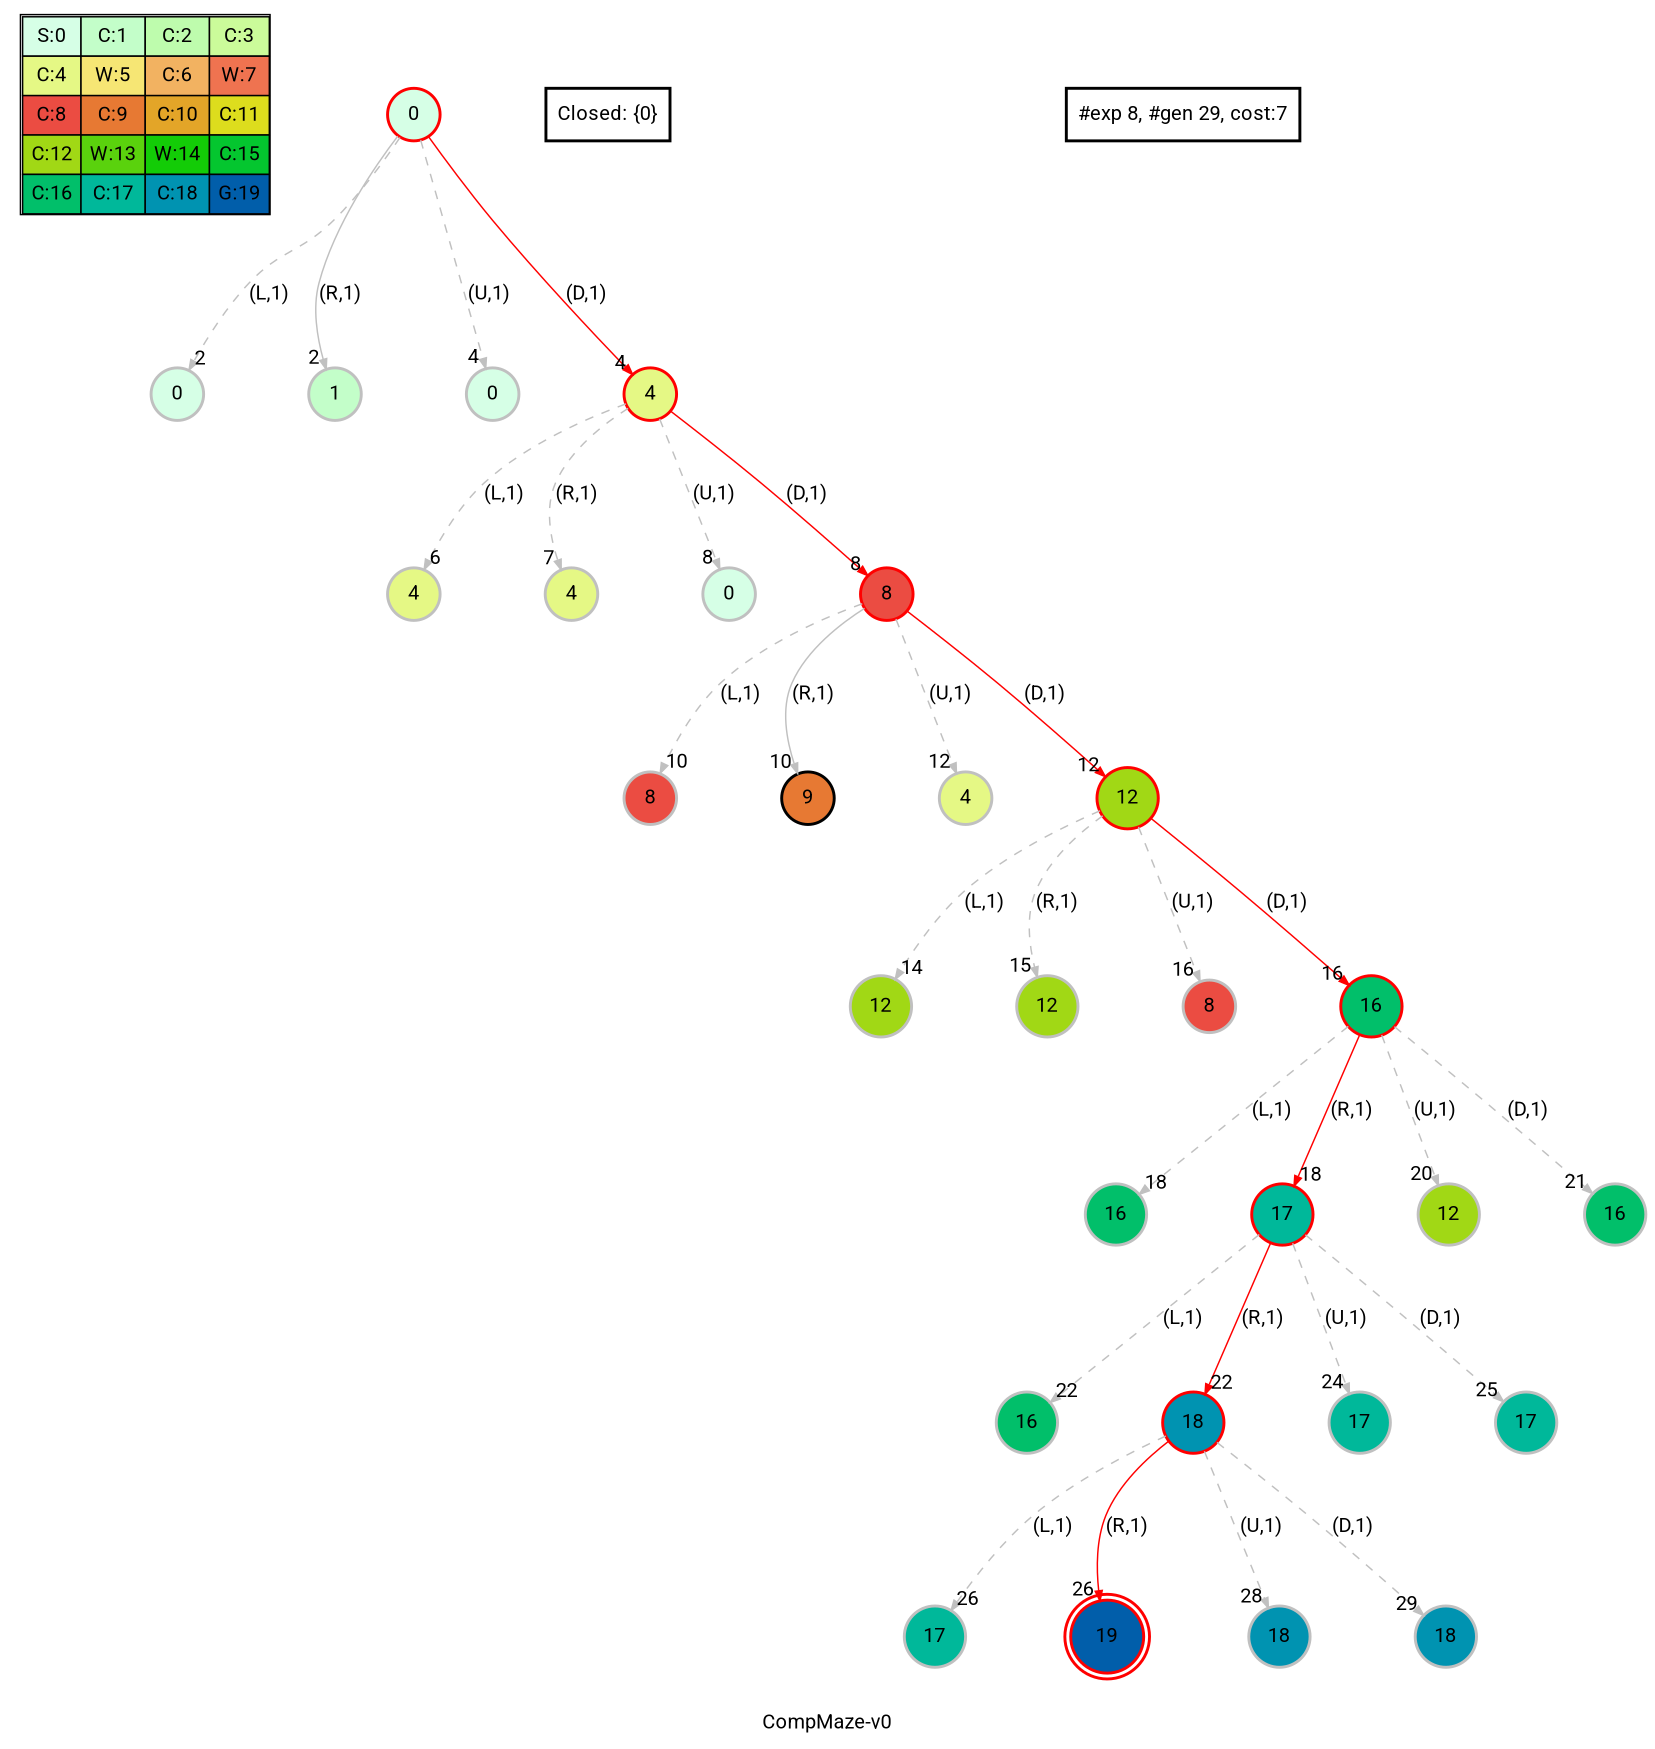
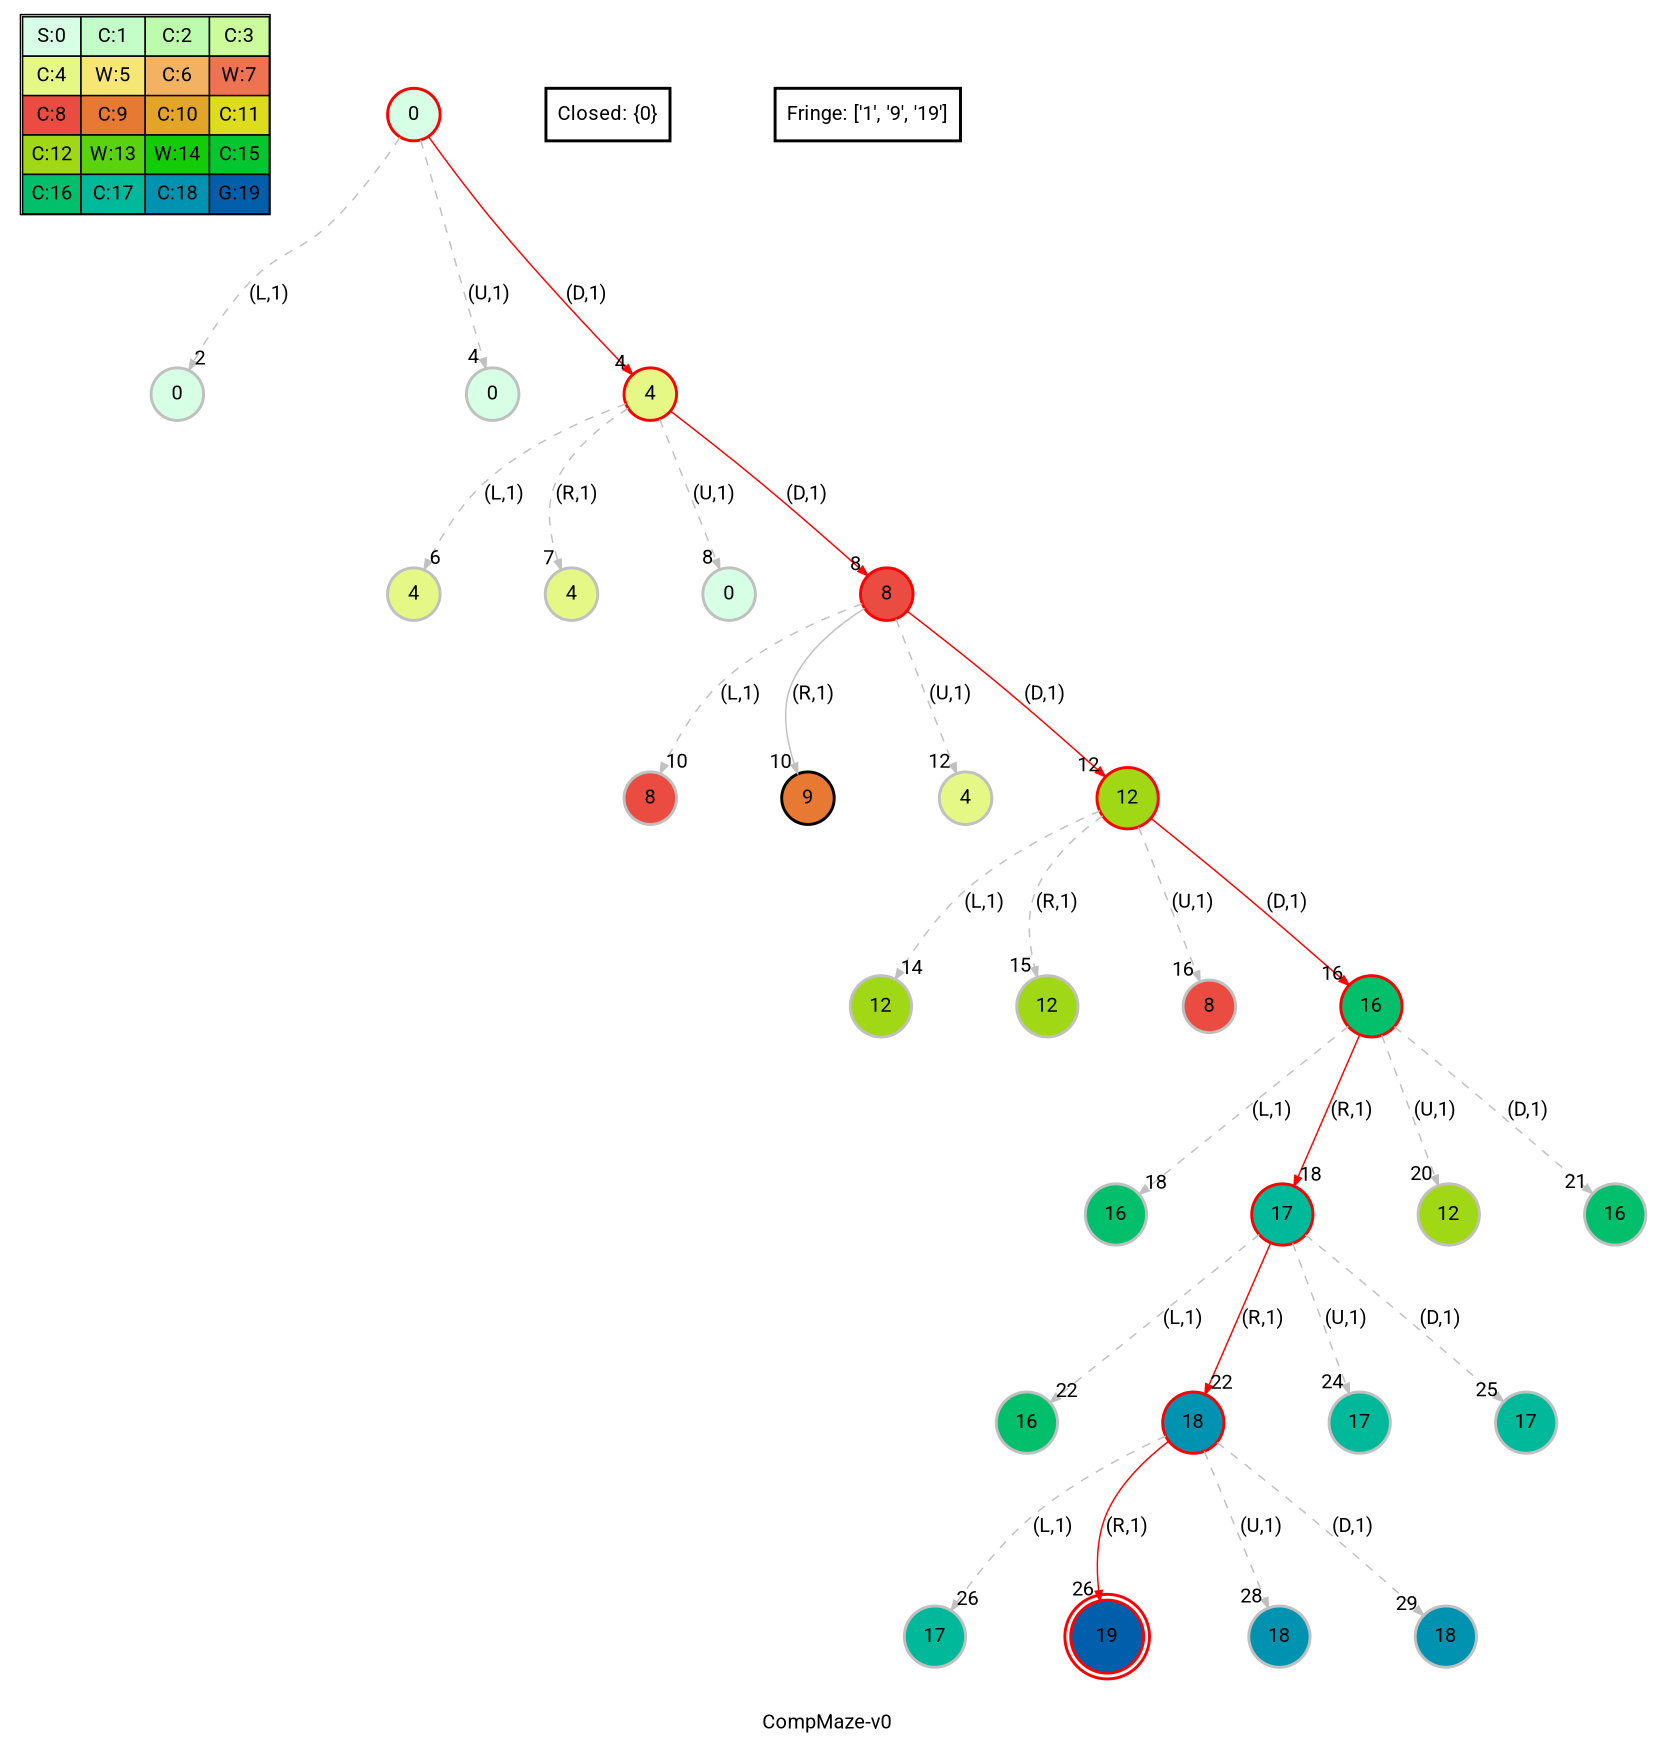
node "Fringe: ['1', '9', '19']": added
node "#exp 8, #gen 29, cost:7": removed
node "1": removed
